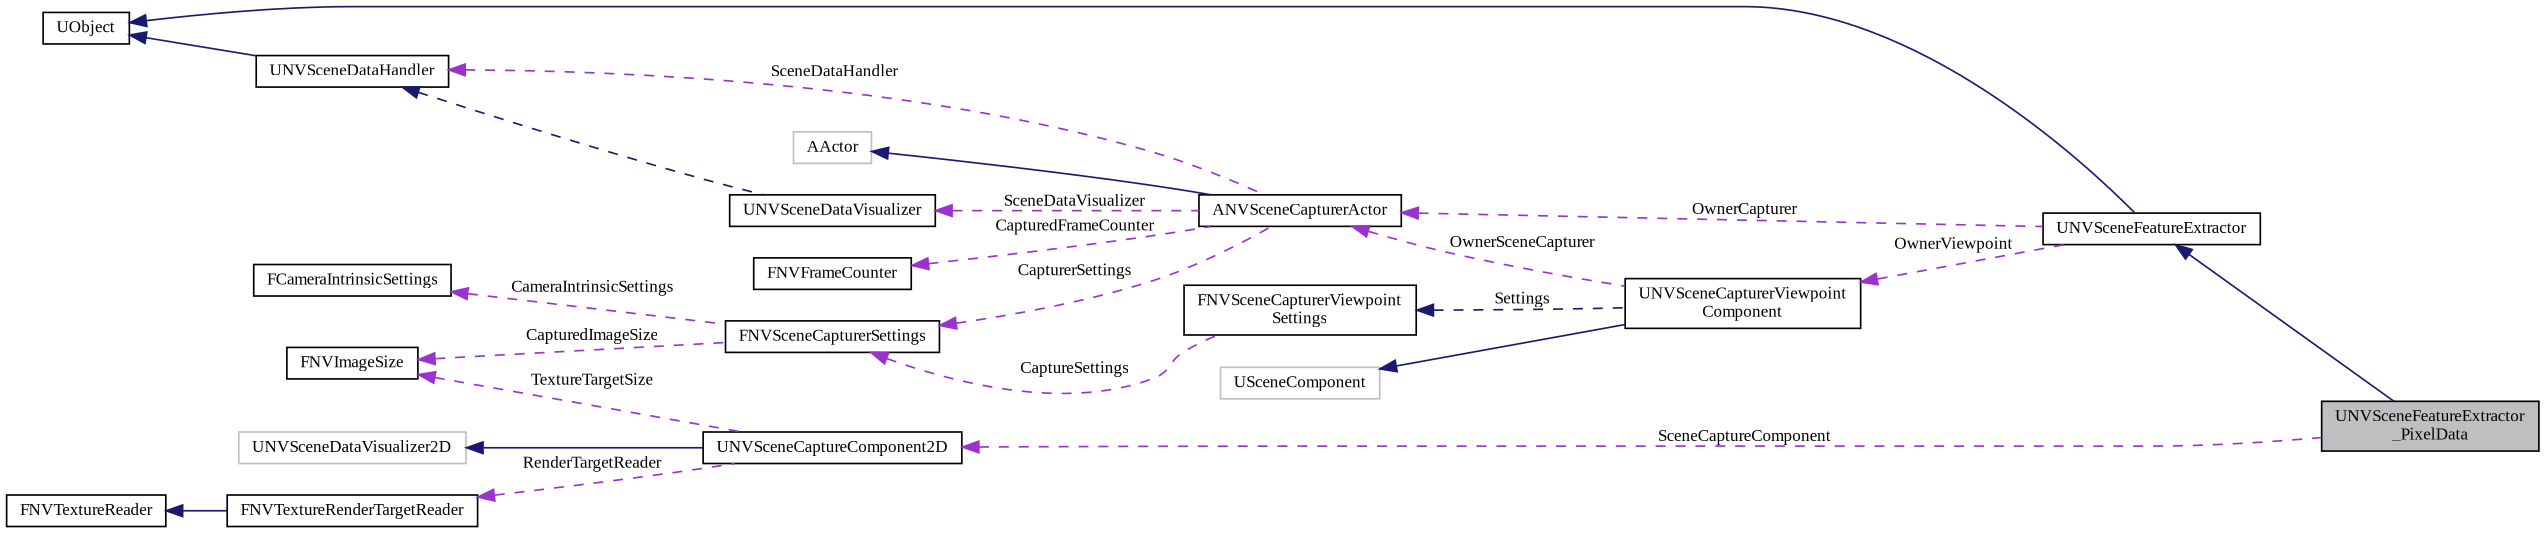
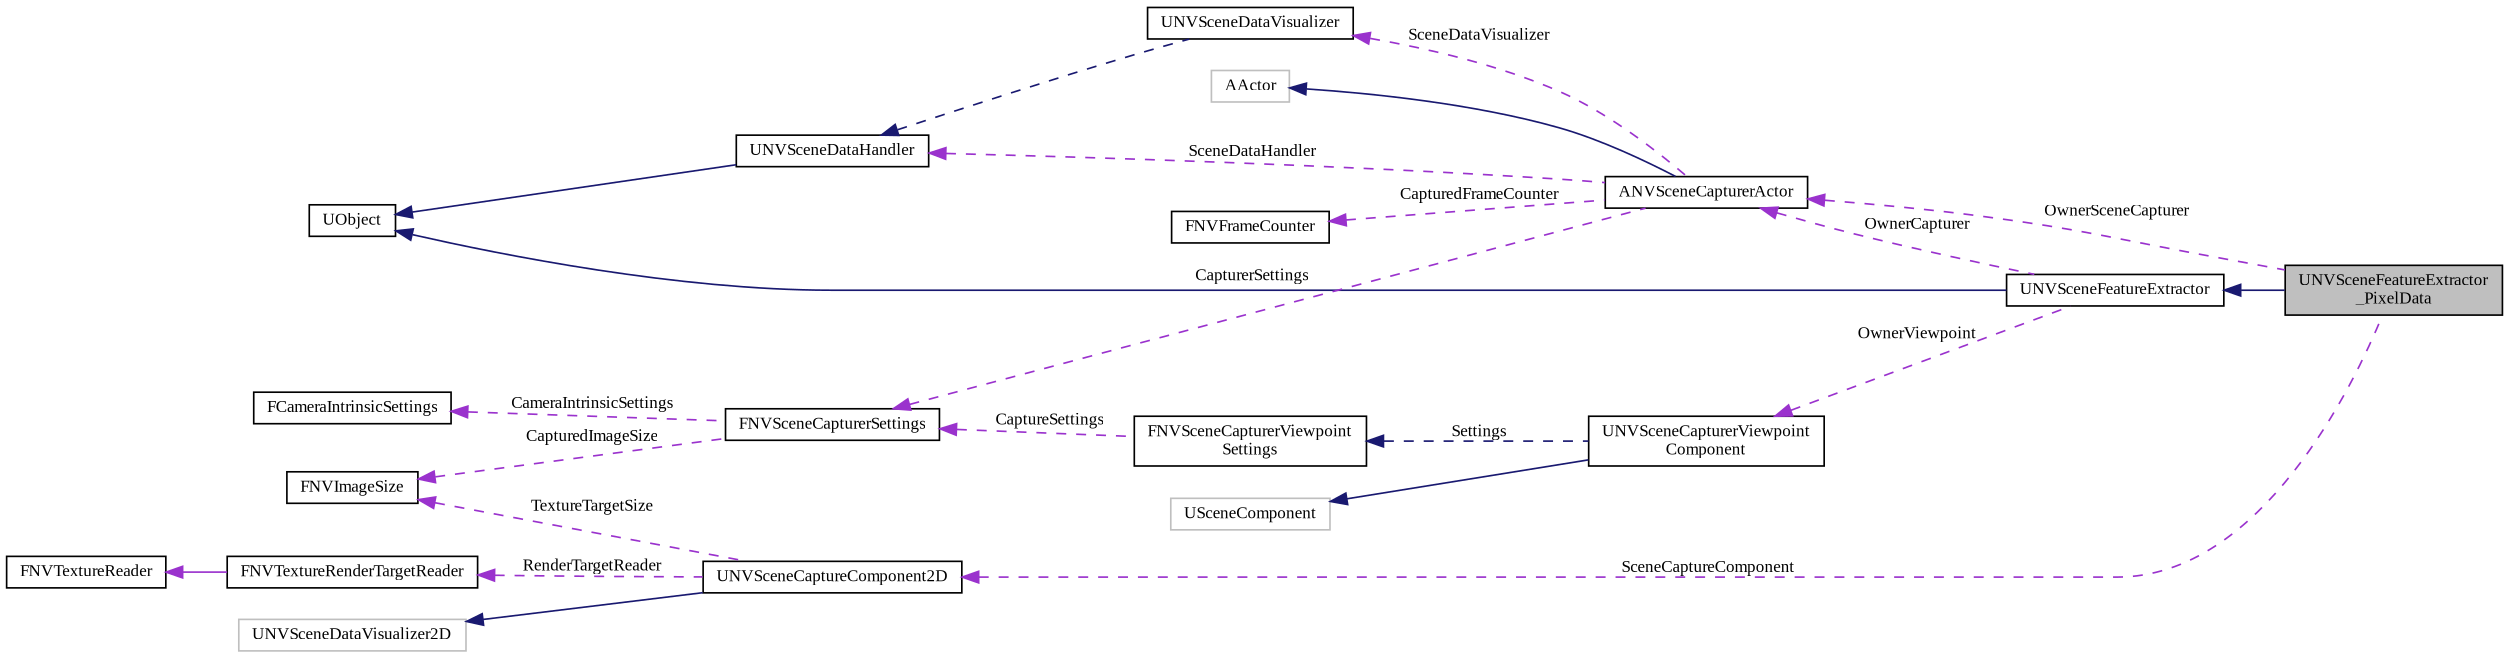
edge "UNVSceneCapturerViewpoint Component" -> "ANVSceneCapturerActor": now "UNVSceneFeatureExtractor _PixelData" -> "ANVSceneCapturerActor"
edge "FNVTextureRenderTargetReader" -> "FNVTextureReader": color midnightblue -> darkorchid3
